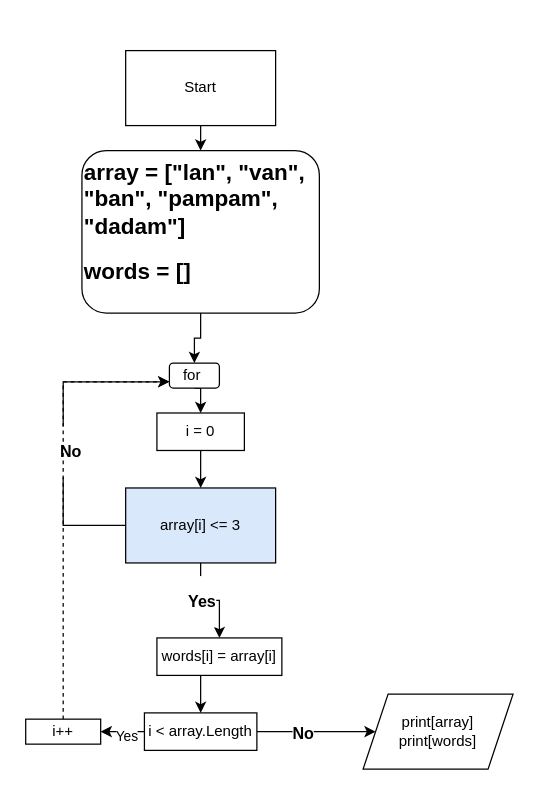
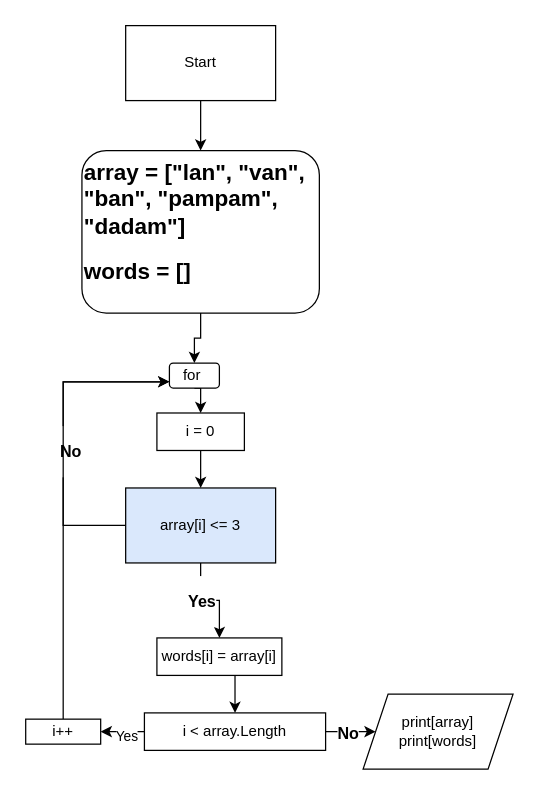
node "Start": moved (201, 88) -> (201, 63)
edge "i++" -> "for": style dashed -> solid
node "i < array.Length": size 113x38 -> 181x38
